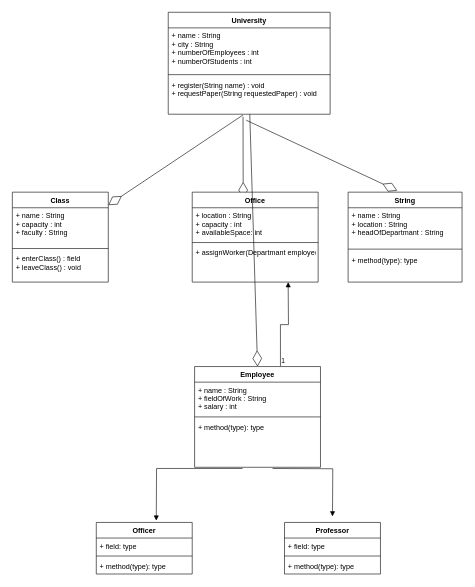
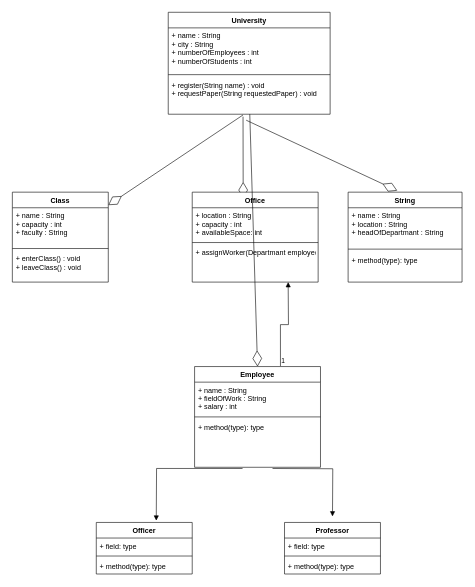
node "+ enterClass() : field + leaveClass() : void": label "+ enterClass() : field + leaveClass() : void" -> "+ enterClass() : void + leaveClass() : void"
